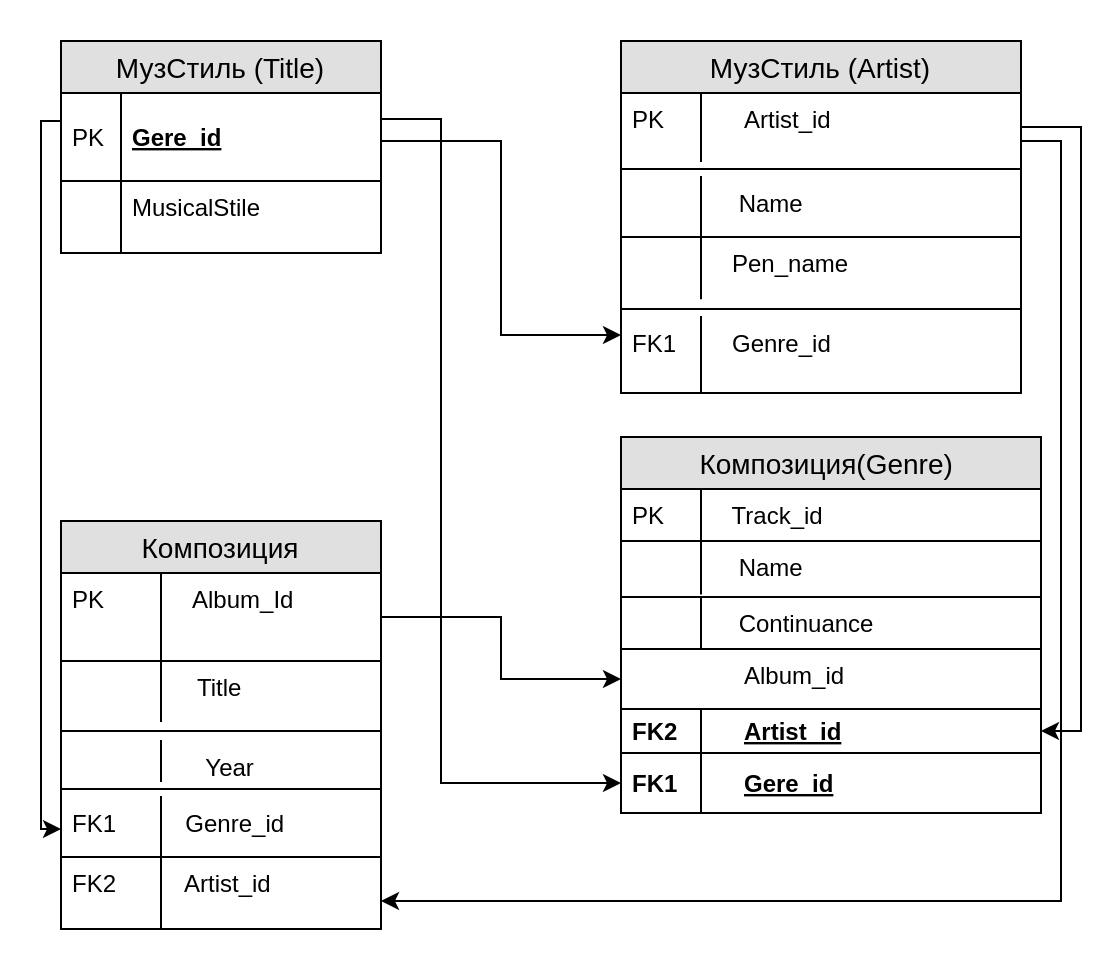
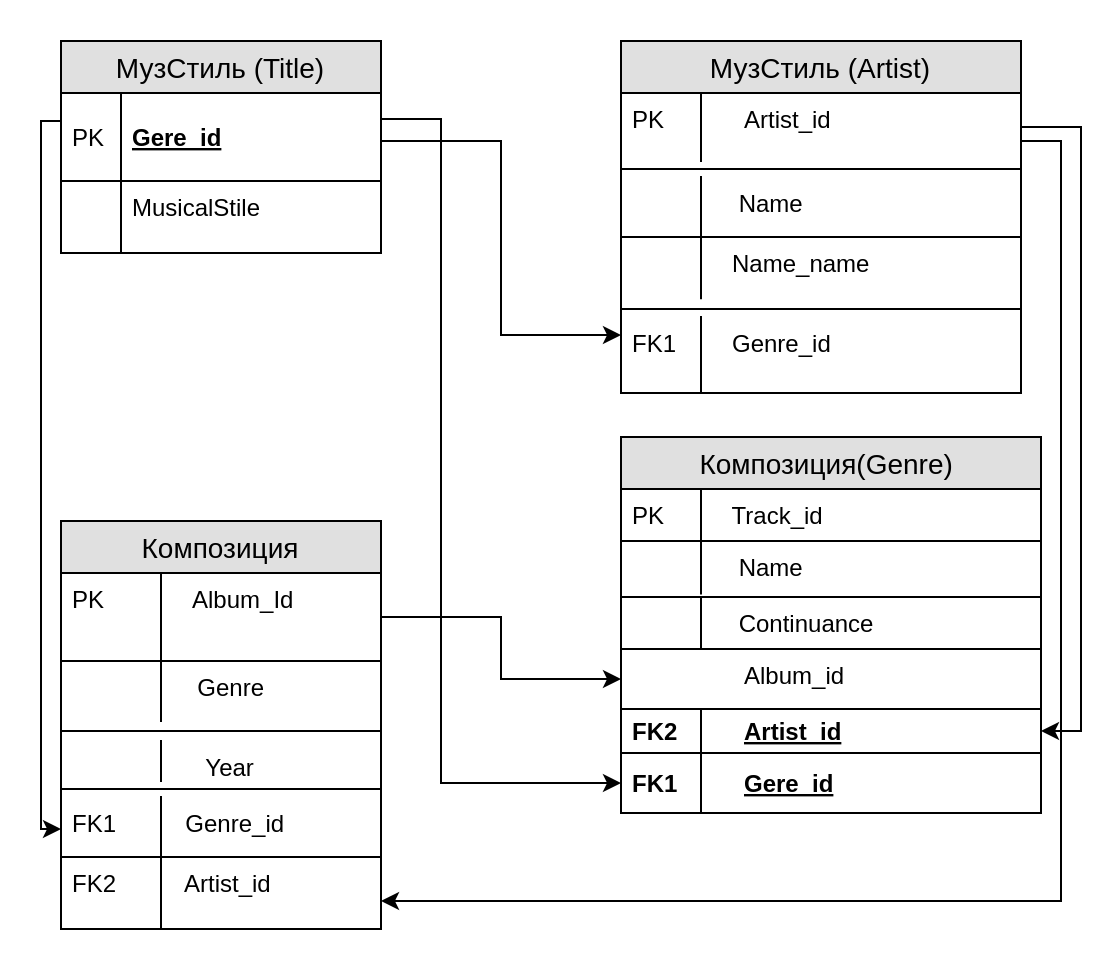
node "Pen_name": label "Pen_name" -> "Name_name"
node "Title": label "Title" -> "Genre"
